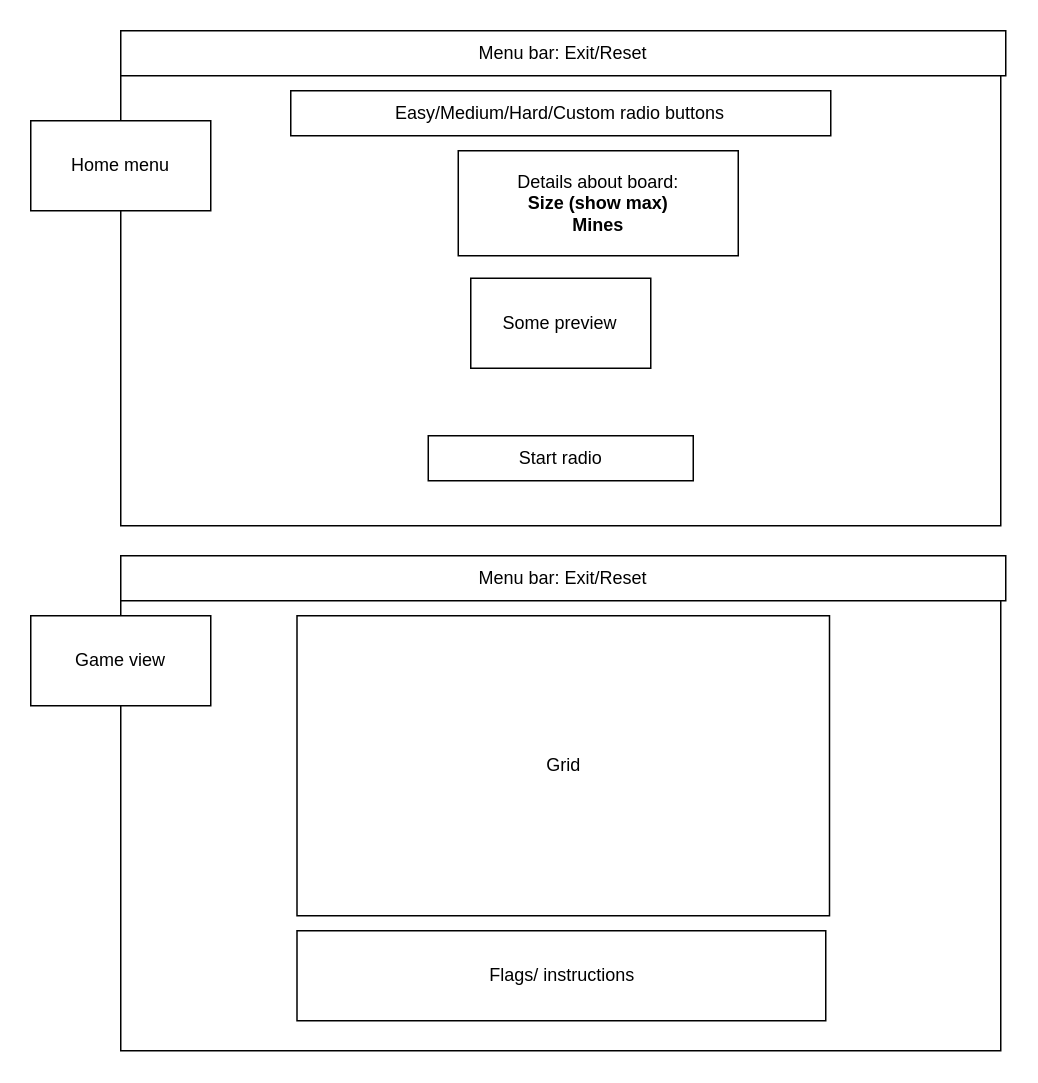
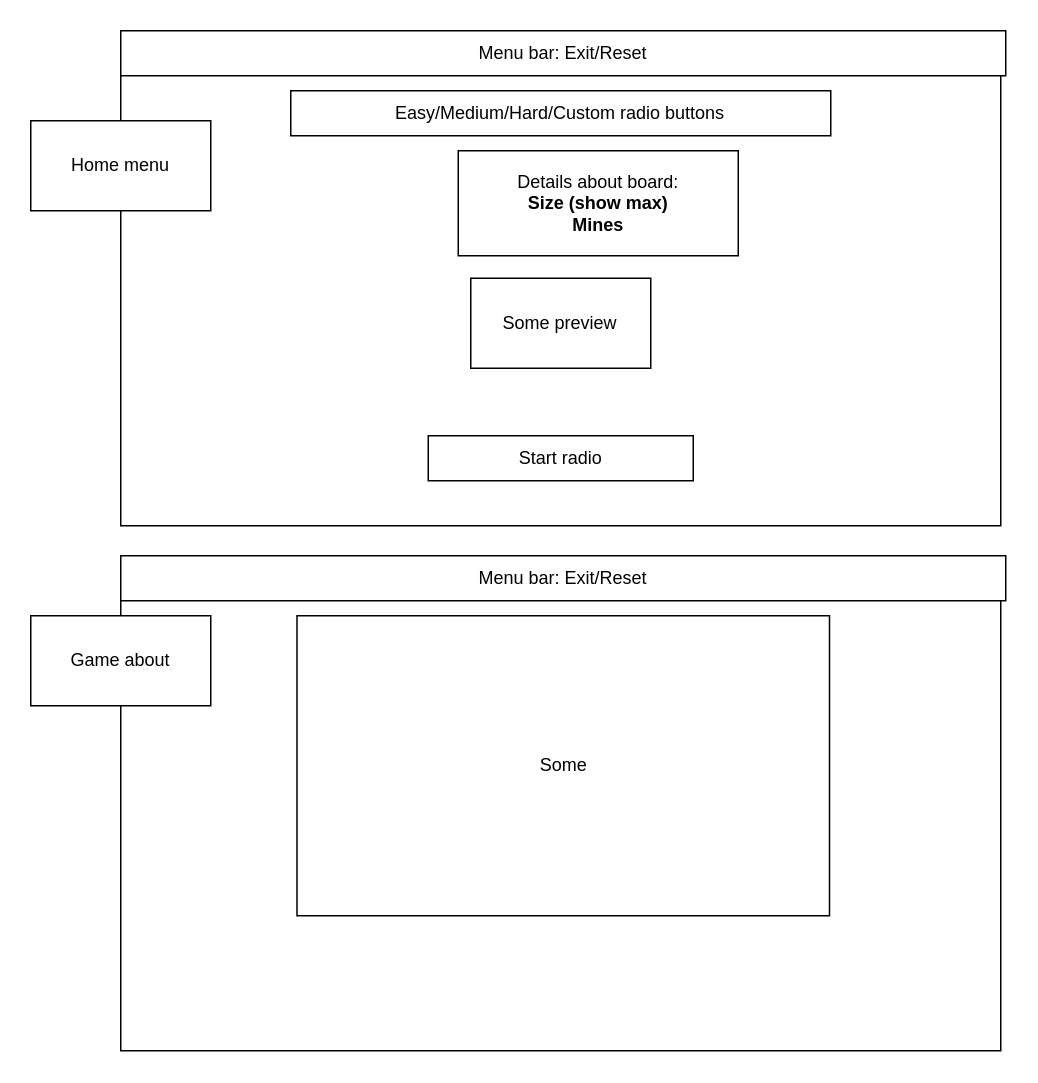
node "Game view": label "Game view" -> "Game about"
node "Grid": label "Grid" -> "Some"
node "Flags/ instructions": removed
